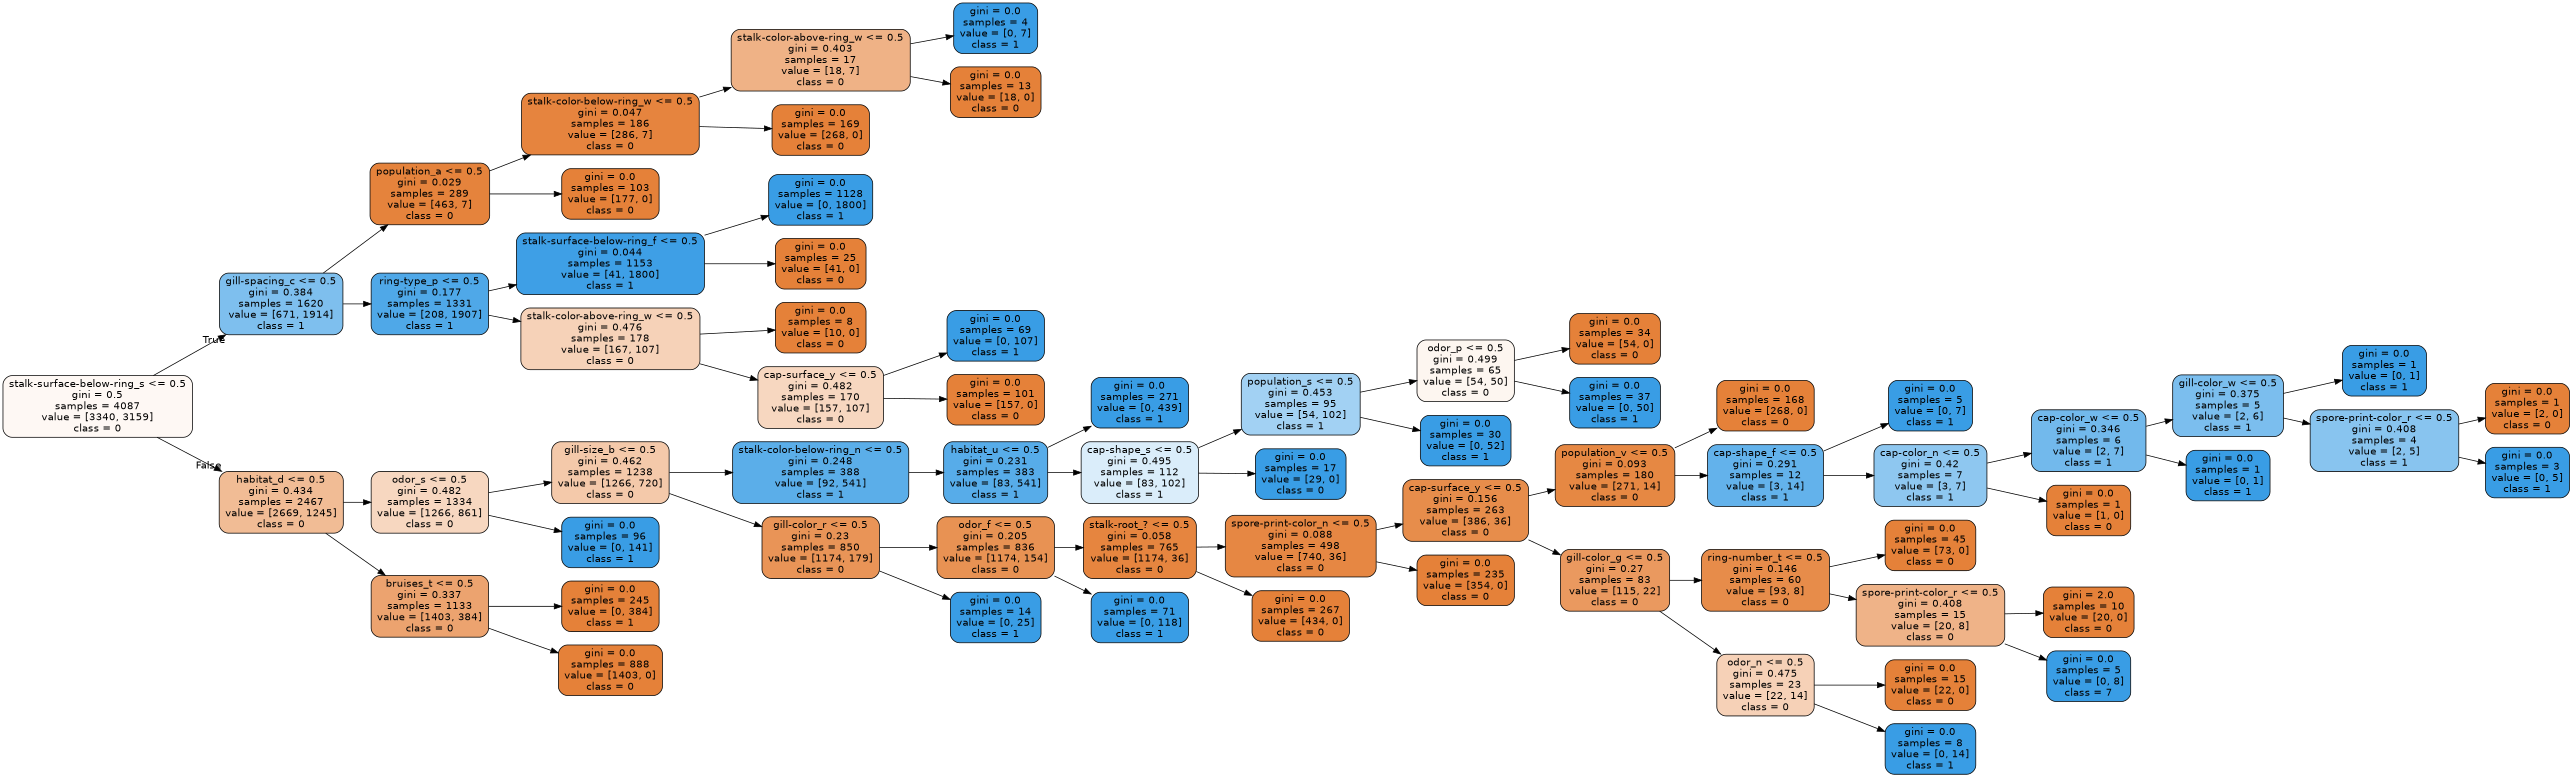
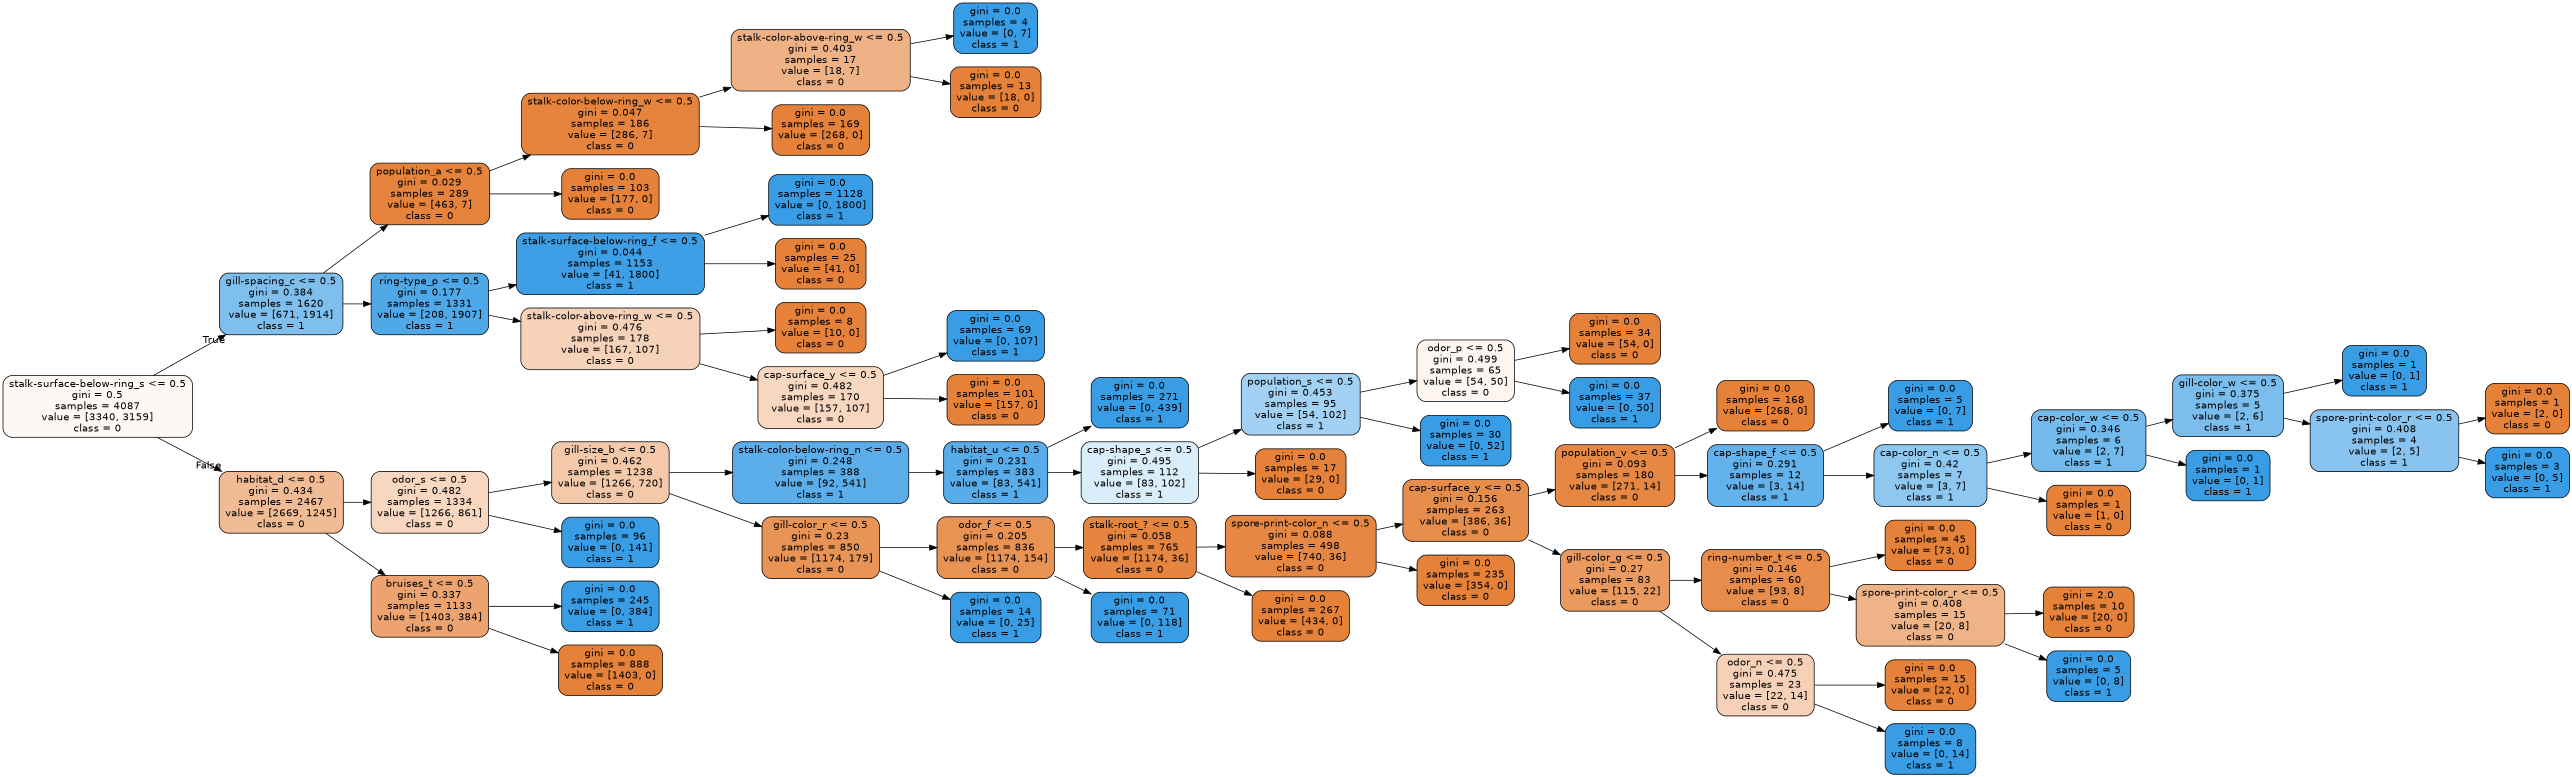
node "gini = 0.0 samples = 17 value = [29, 0] class = 0": fillcolor #399de5 -> #e58139
node "gini = 0.0 samples = 245 value = [0, 384] class = 1": fillcolor #e58139 -> #399de5
node "gini = 0.0 samples = 5 value = [0, 8] class = 7": label "gini = 0.0 samples = 5 value = [0, 8] class = 7" -> "gini = 0.0 samples = 5 value = [0, 8] class = 1"
